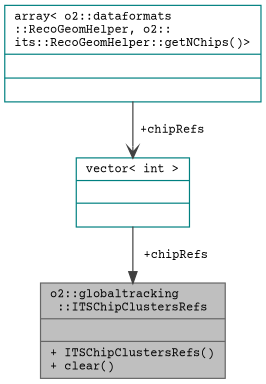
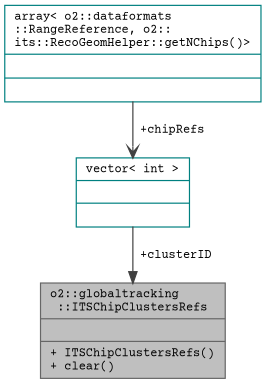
node "array< o2::dataformats": text "::RecoGeomHelper, o2::" -> "::RangeReference, o2::"
edge "vector< int >" -> "o2::globaltracking": label " +chipRefs" -> " +clusterID"
